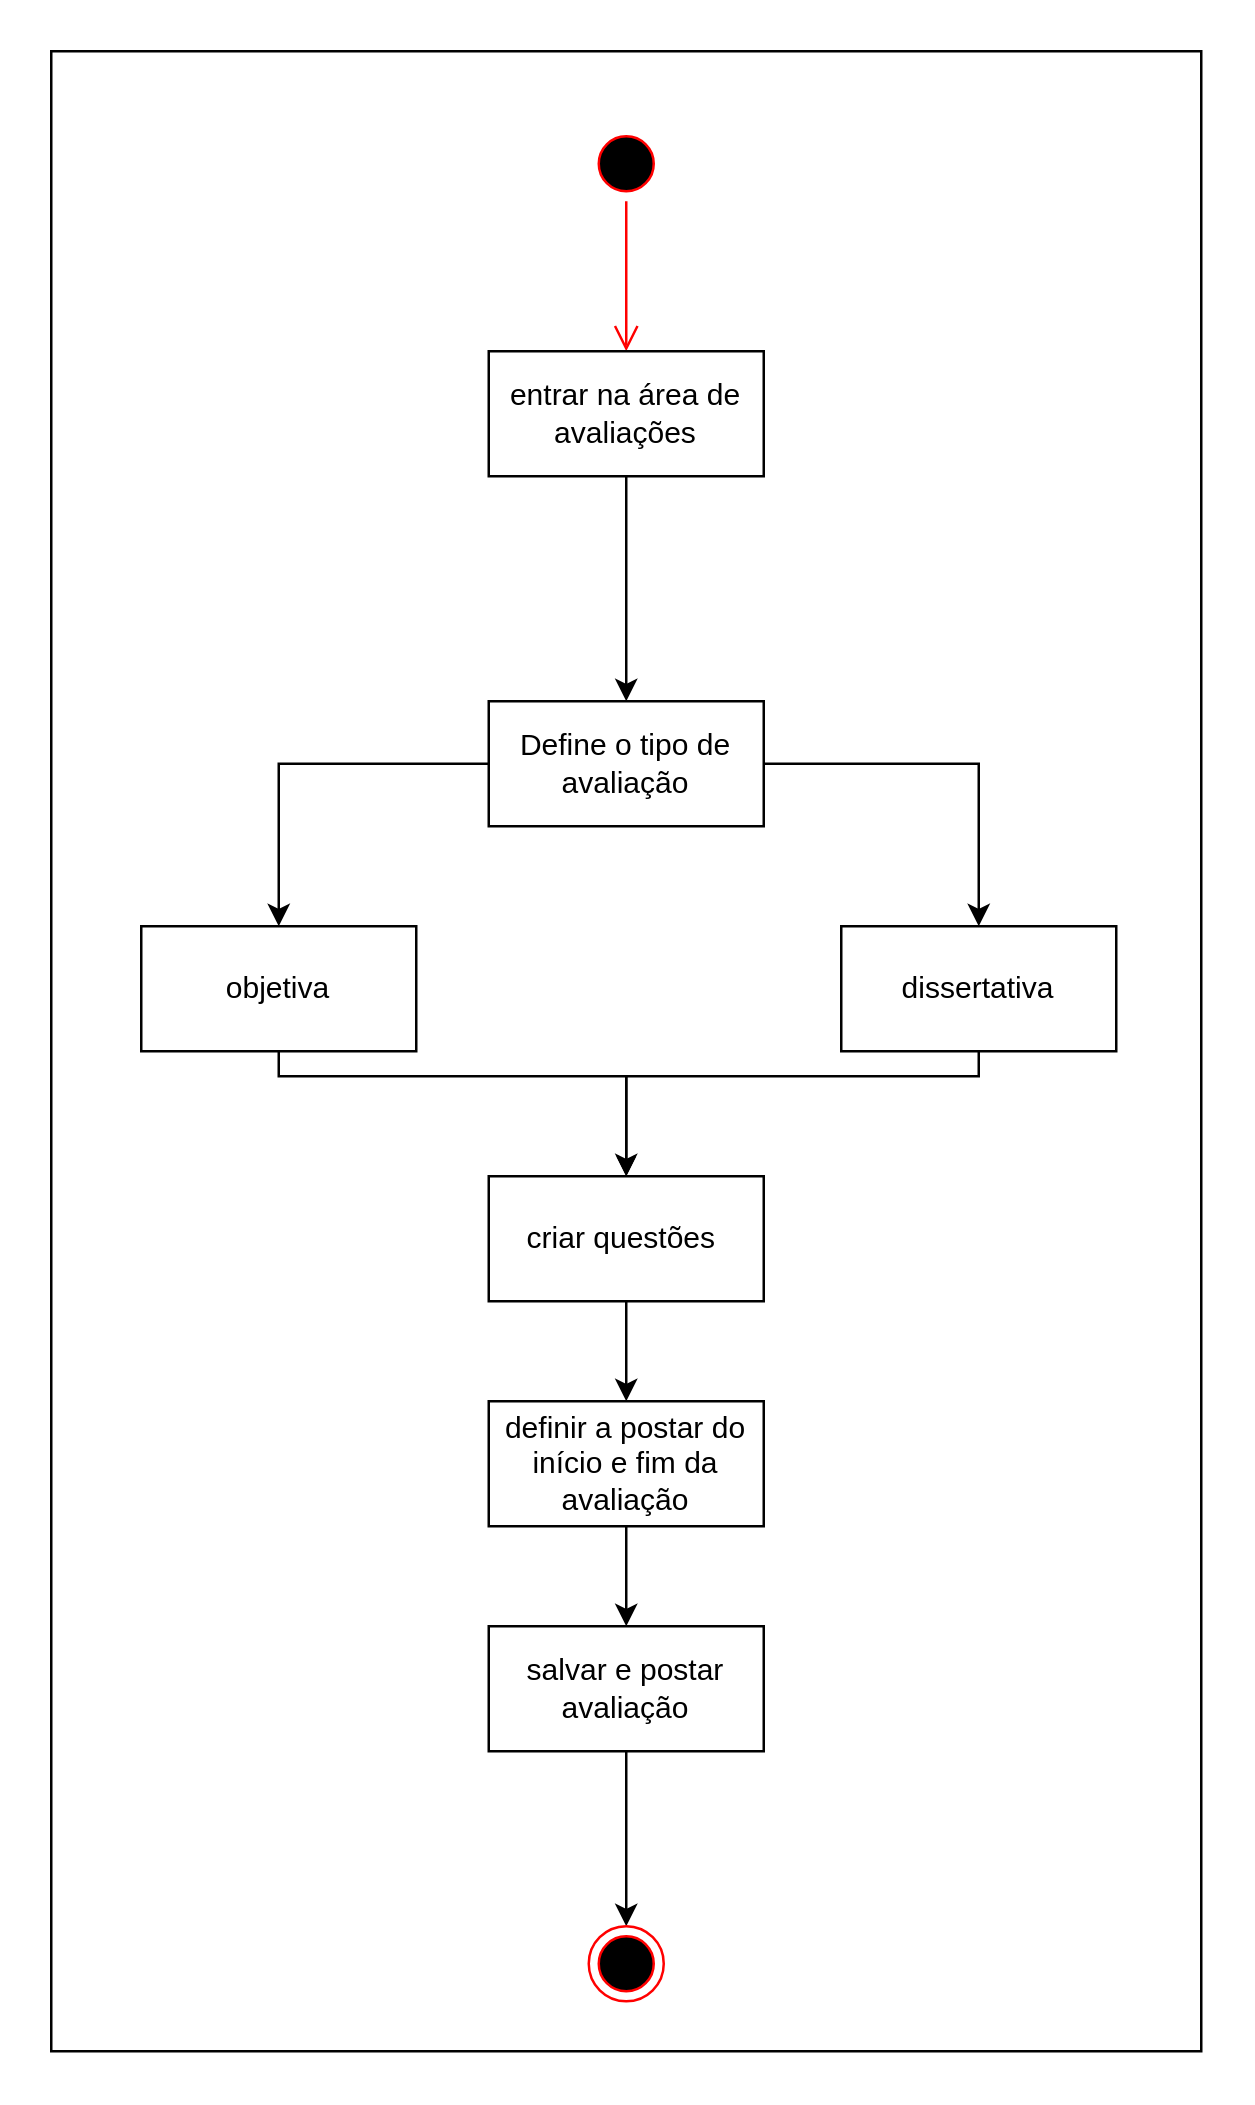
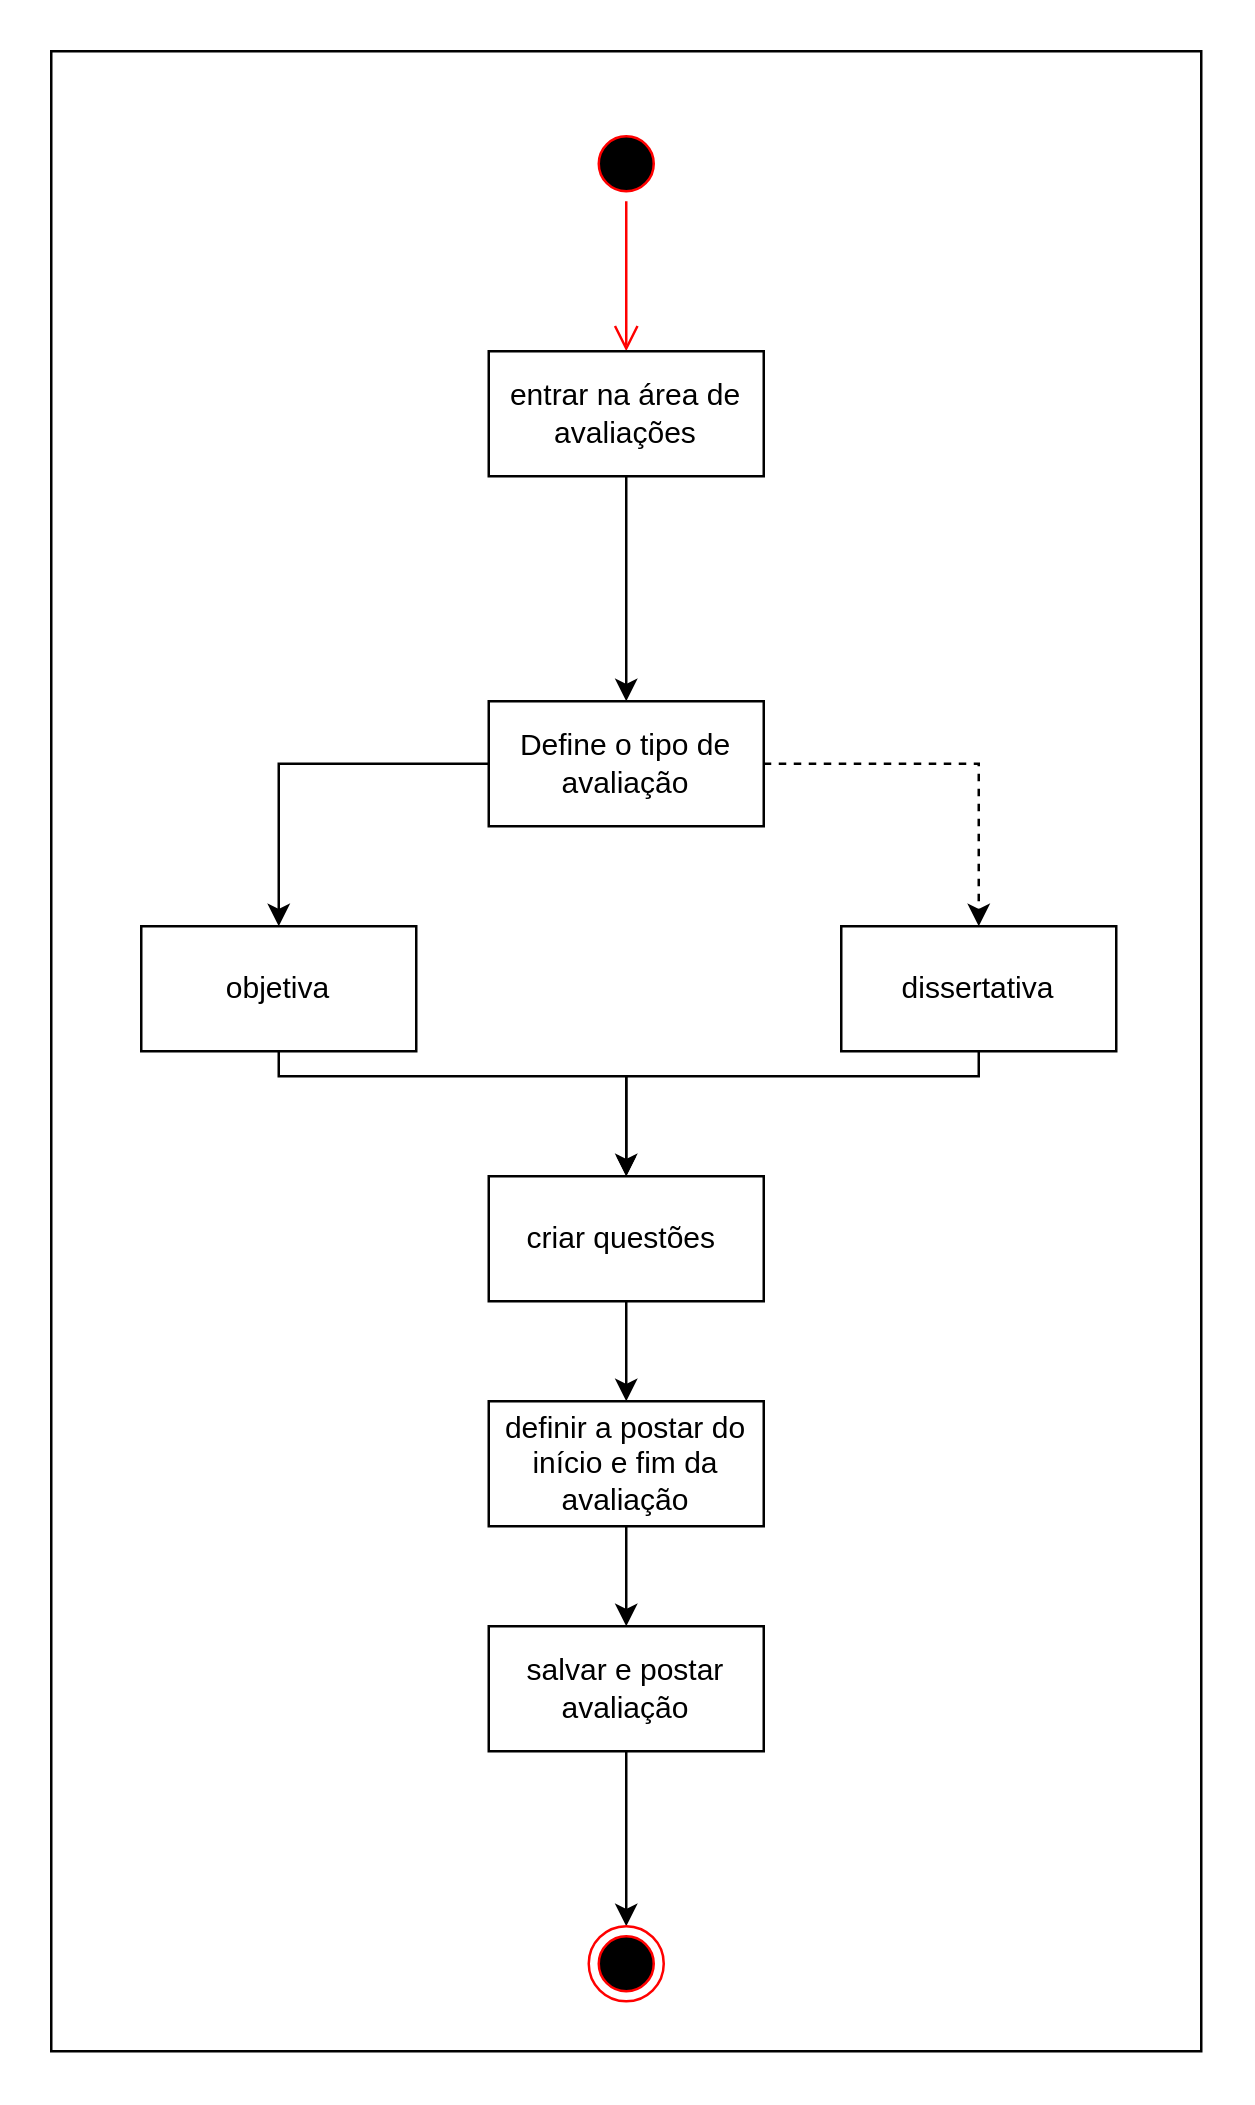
edge "Define o tipo de avaliação" -> "dissertativa": style solid -> dashed
